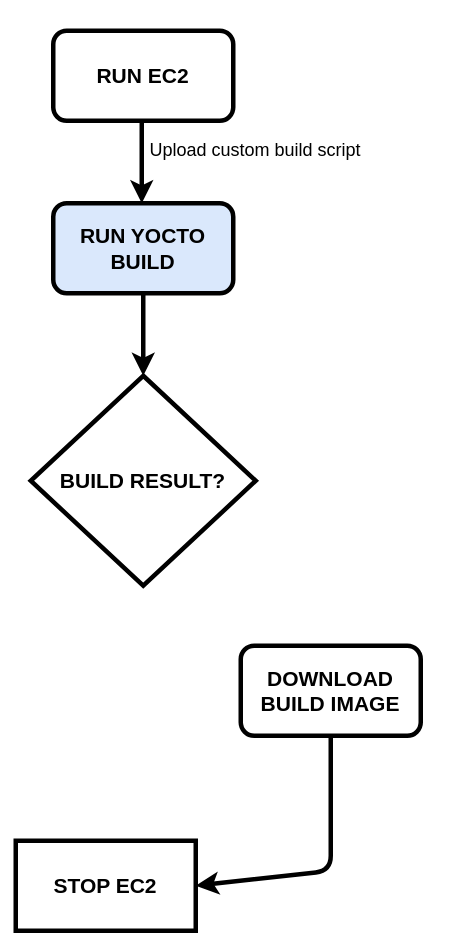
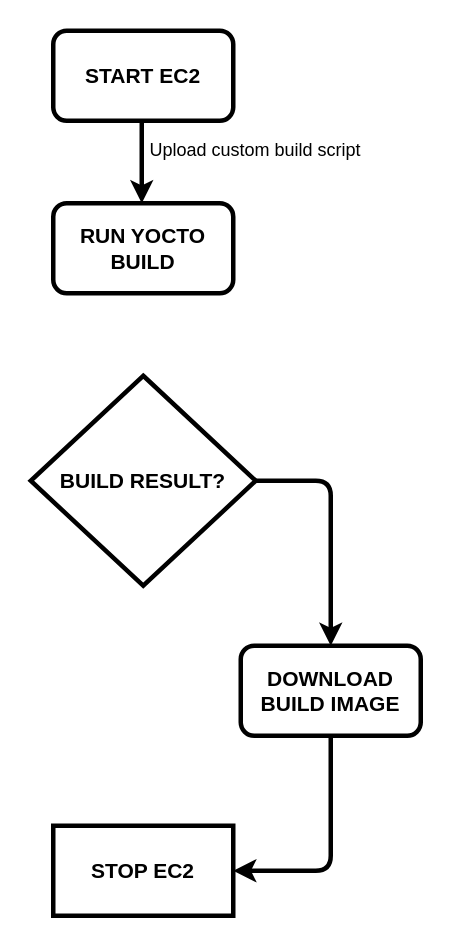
node "RUN EC2": label "RUN EC2" -> "START EC2"
node "RUN YOCTO BUILD": fillcolor #dae8fc -> #ffffff
edge "RUN YOCTO BUILD" -> "BUILD RESULT?": removed
edge "BUILD RESULT?" -> "DOWNLOAD BUILD IMAGE": added
node "STOP EC2": moved (106, 886) -> (143, 871)
